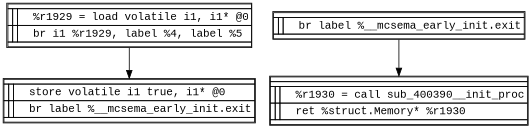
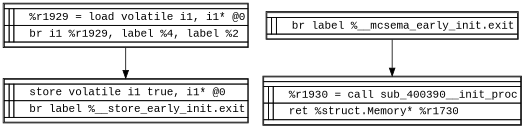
node "%r1929 = load volatile i1, i1* @0": text "br i1 %r1929, label %4, label %5" -> "br i1 %r1929, label %4, label %2"
node "store volatile i1 true, i1* @0": text "br label %__mcsema_early_init.exit" -> "br label %__store_early_init.exit"
node "%r1930 = call sub_400390__init_proc": text "ret %struct.Memory* %r1930" -> "ret %struct.Memory* %r1730"
